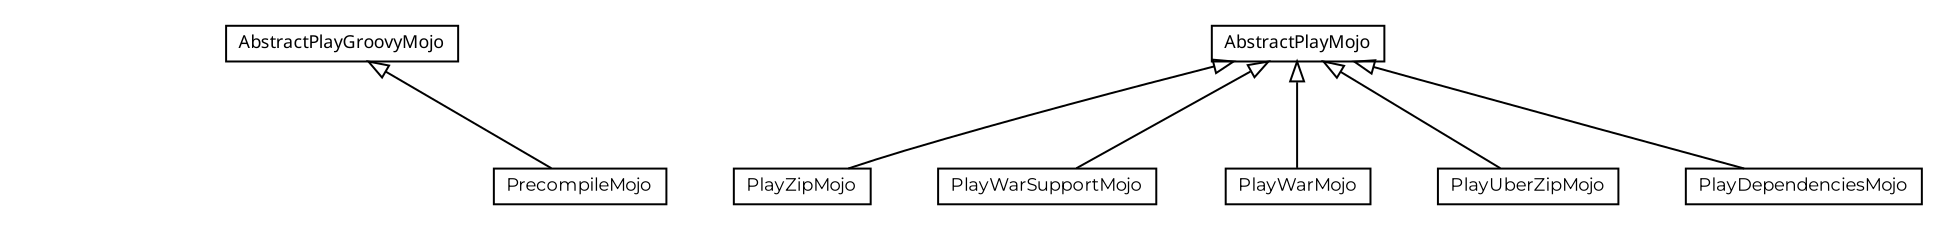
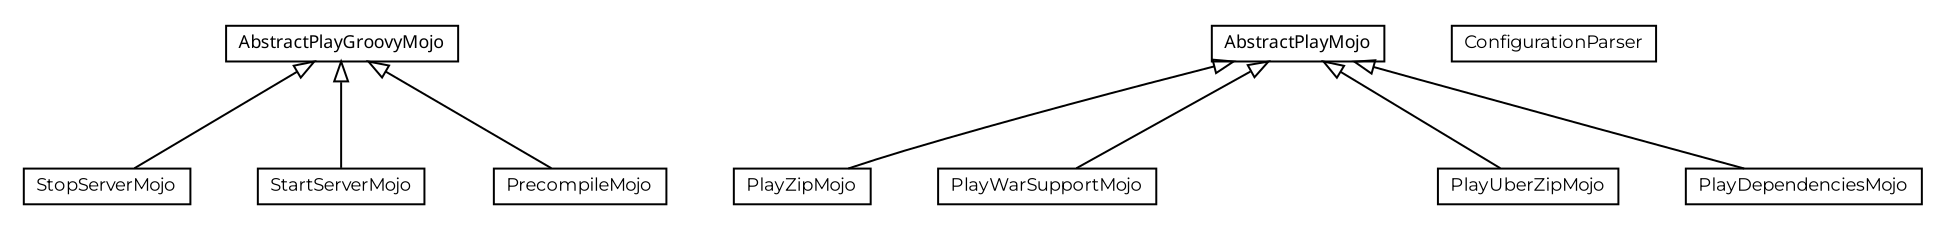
node "ConfigurationParser": added
node "StopServerMojo": added
node "StartServerMojo": added
node "PlayWarMojo": removed
